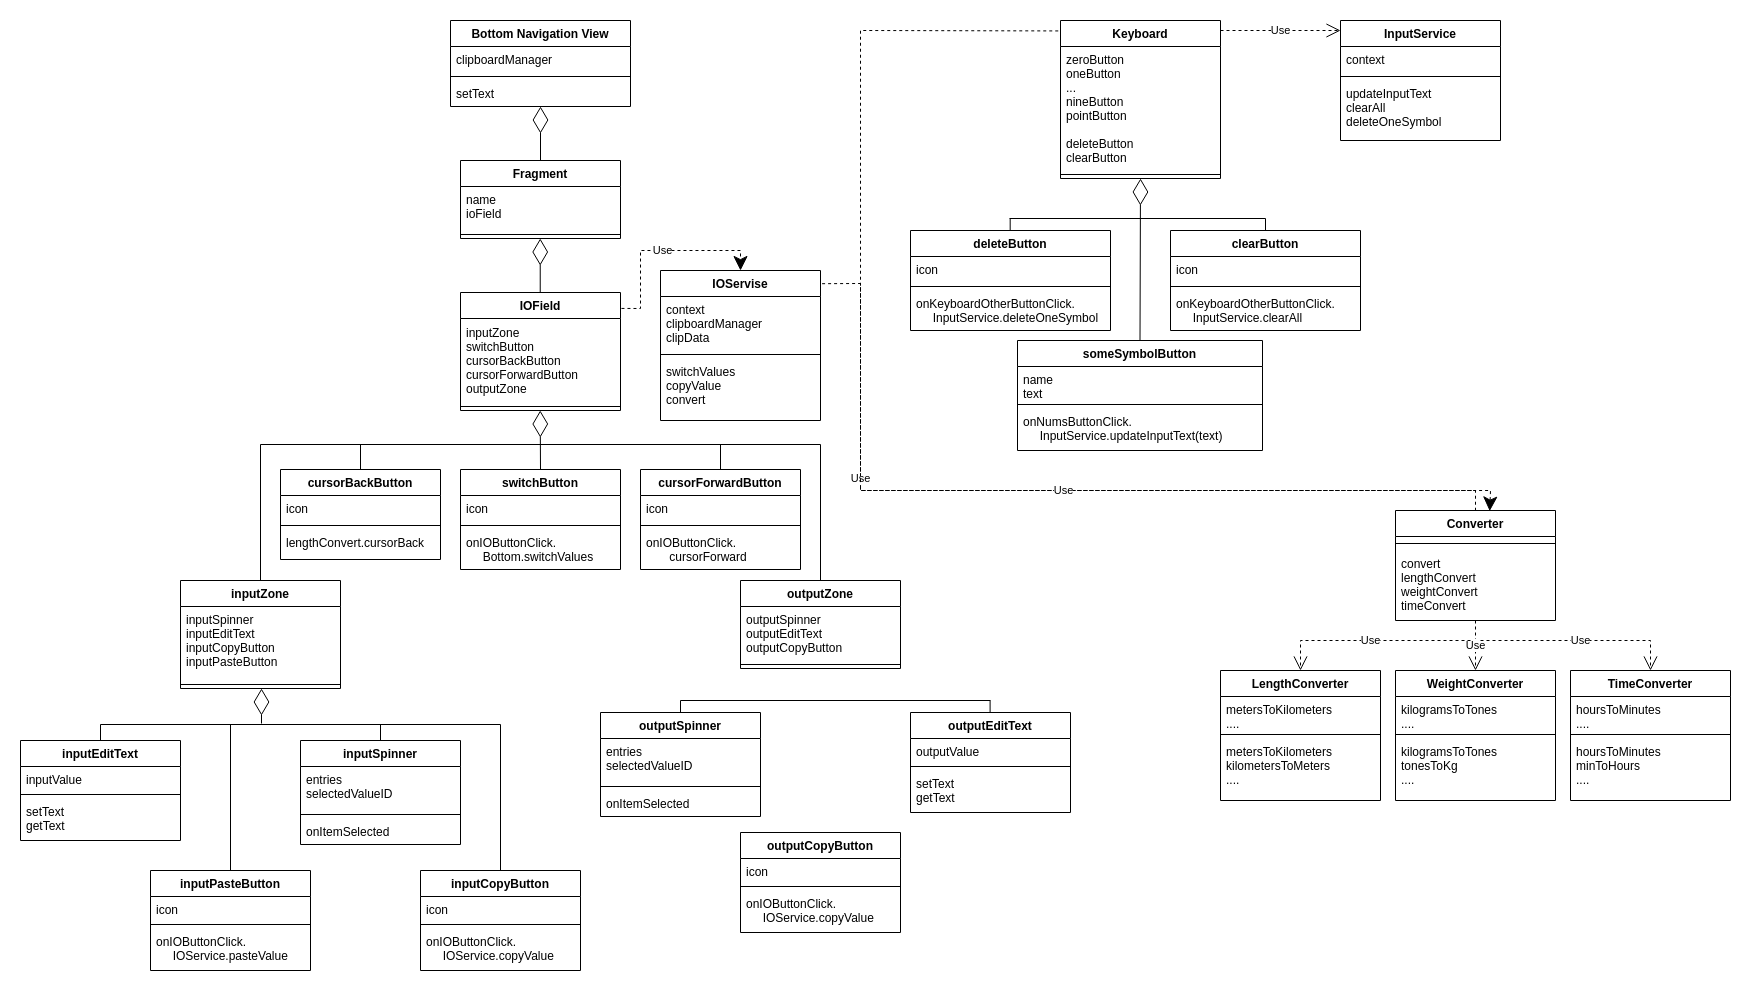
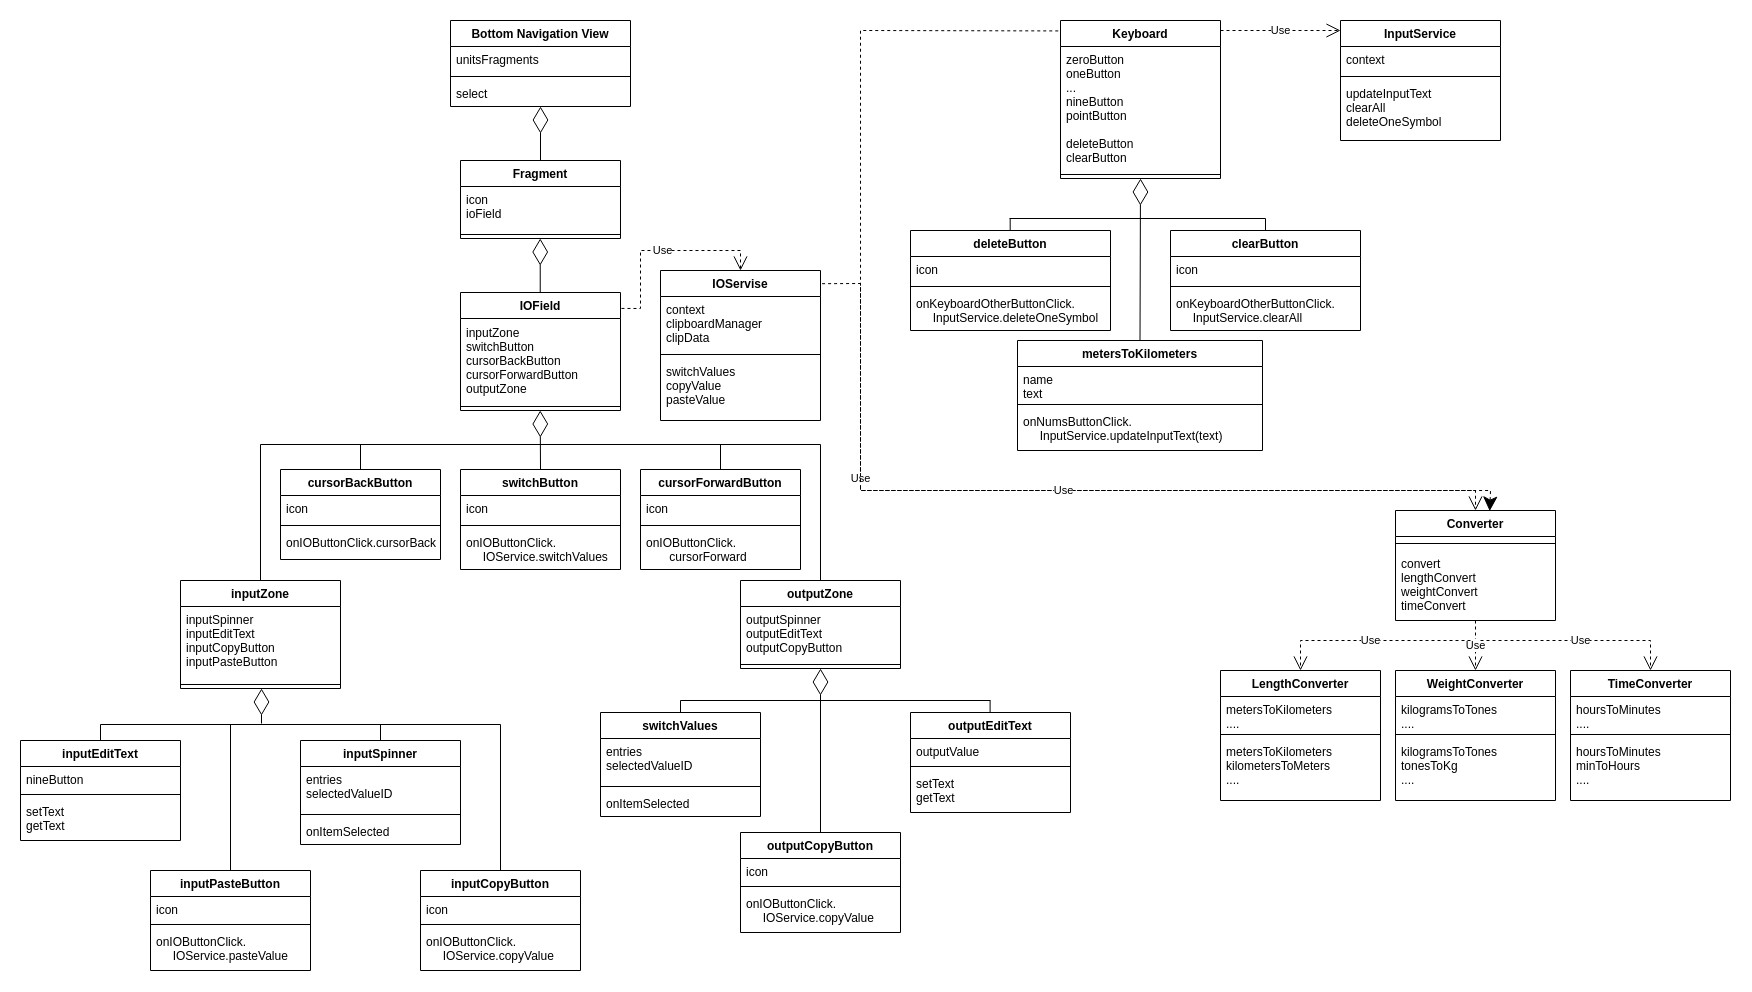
node "clipboardManager": label "clipboardManager" -> "unitsFragments"
node "setText": label "setText" -> "select"
node "name ioField": label "name ioField" -> "icon ioField"
edge "IOField" -> "IOServise": arrowhead classic -> open
node "someSymbolButton": label "someSymbolButton" -> "metersToKilometers"
node "switchValues copyValue convert": label "switchValues copyValue convert" -> "switchValues copyValue pasteValue"
edge "Keyboard" -- "Converter": arrowhead none -> open
node "lengthConvert.cursorBack": label "lengthConvert.cursorBack" -> "onIOButtonClick.cursorBack"
node "onIOButtonClick. Bottom.switchValues": label "onIOButtonClick. Bottom.switchValues" -> "onIOButtonClick. IOService.switchValues"
node "outputSpinner": label "outputSpinner" -> "switchValues"
edge "outputCopyButton" -> "outputZone": added
node "inputValue": label "inputValue" -> "nineButton"
